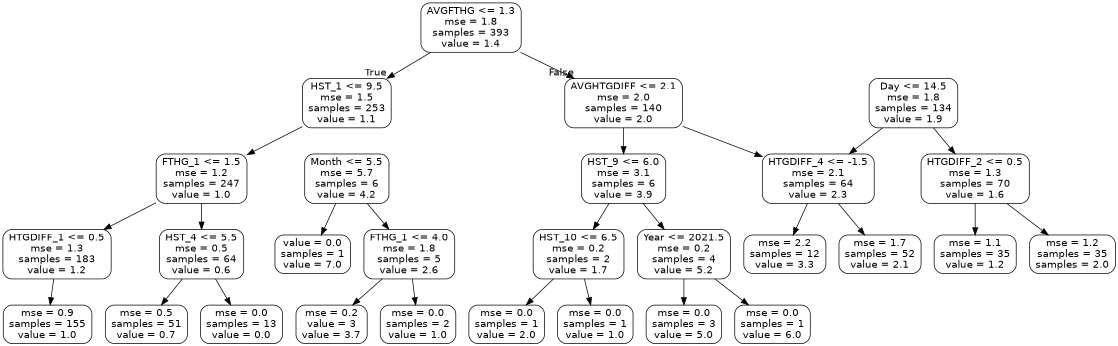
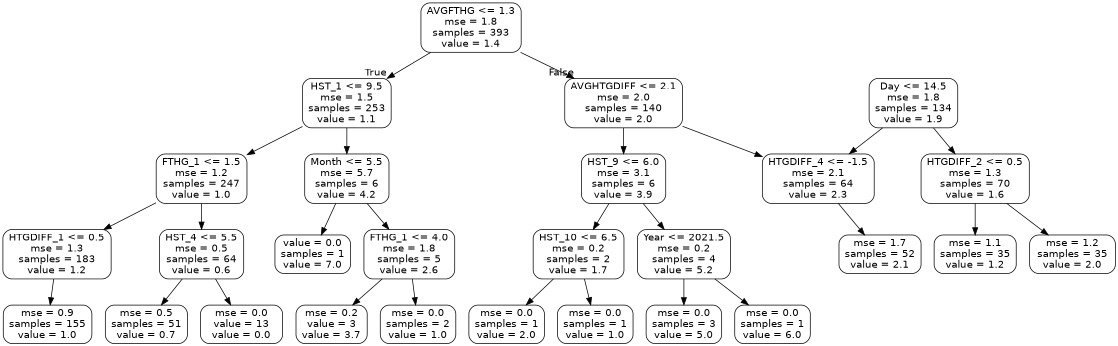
edge "HST_1 <= 9.5 mse = 1.5 samples = 253 value = 1.1" -> "Month <= 5.5 mse = 5.7 samples = 6 value = 4.2": added
node "mse = 2.2 samples = 12 value = 3.3": removed
node "mse = 1.2 samples = 35 samples = 2.0": label "mse = 1.2 samples = 35 samples = 2.0" -> "mse = 1.2 samples = 35 value = 2.0"
node "mse = 0.0 samples = 13 value = 0.0": label "mse = 0.0 samples = 13 value = 0.0" -> "mse = 0.0 value = 13 value = 0.0"
